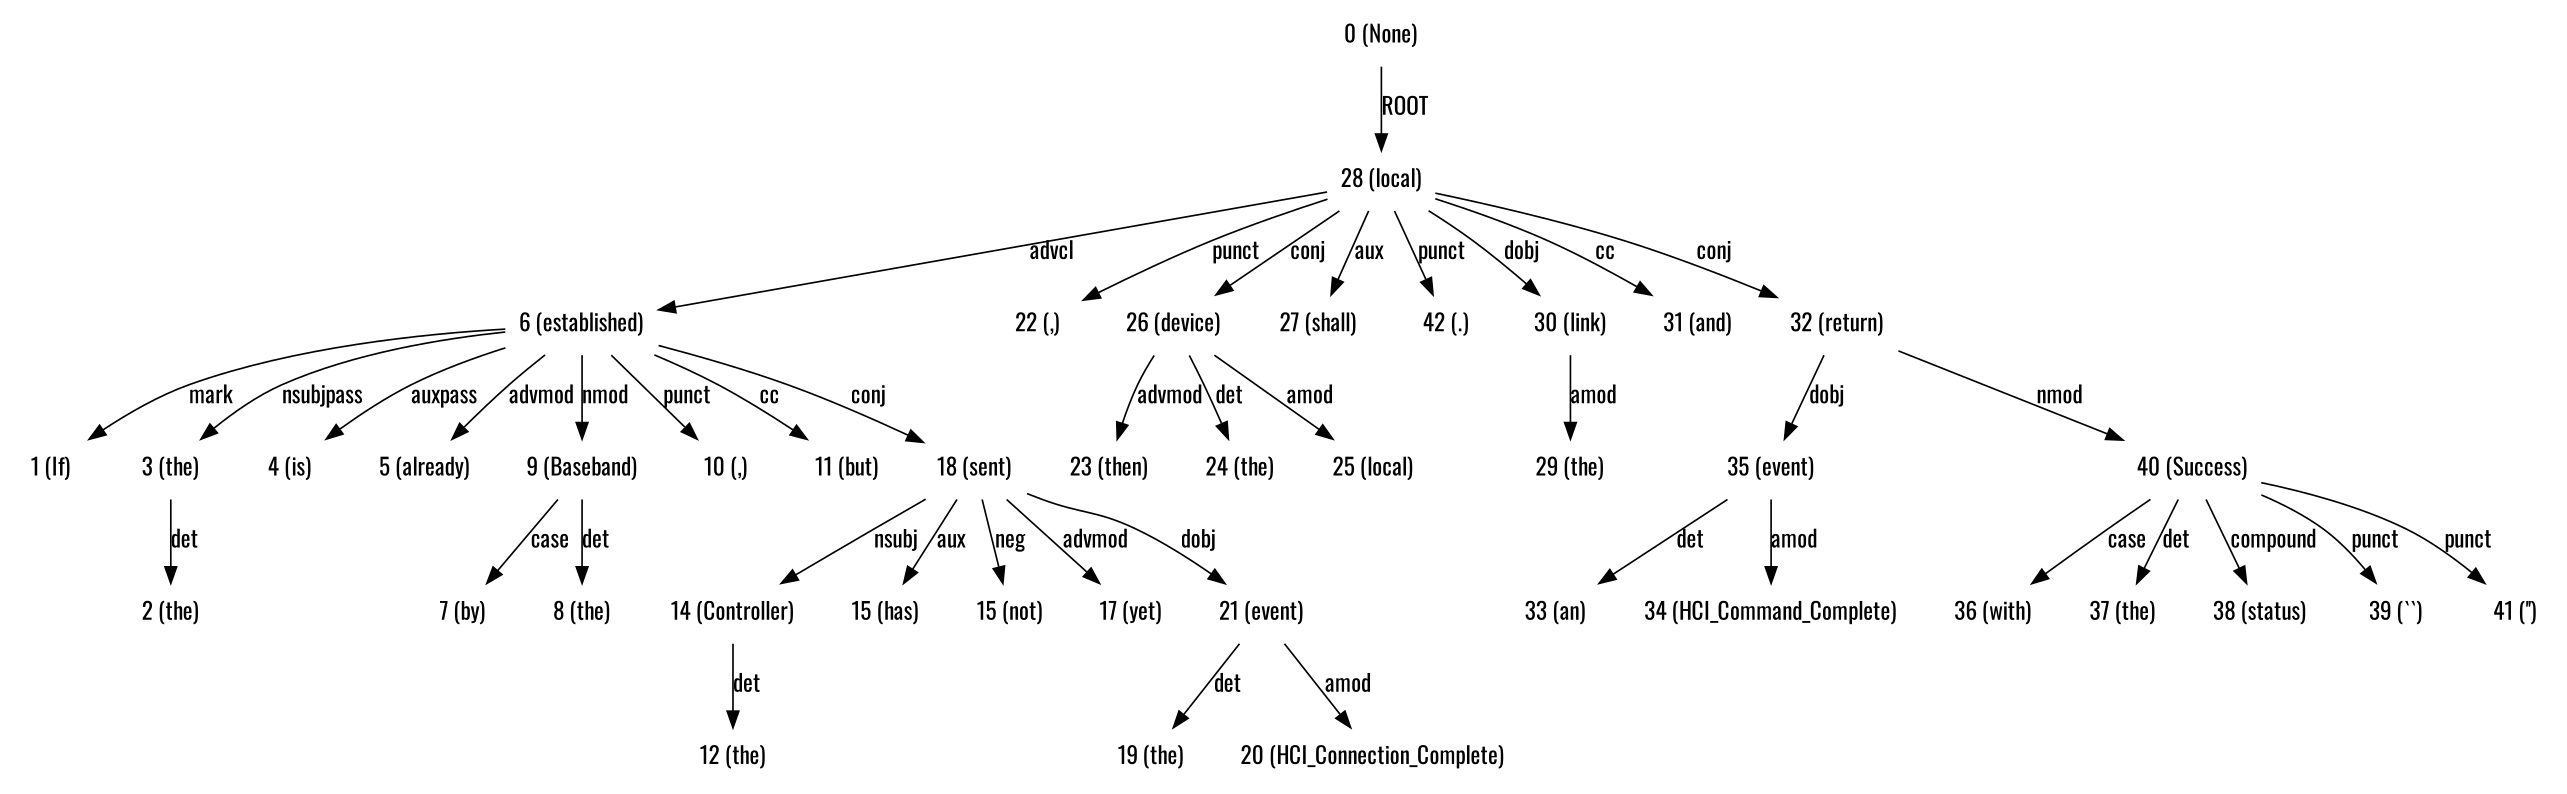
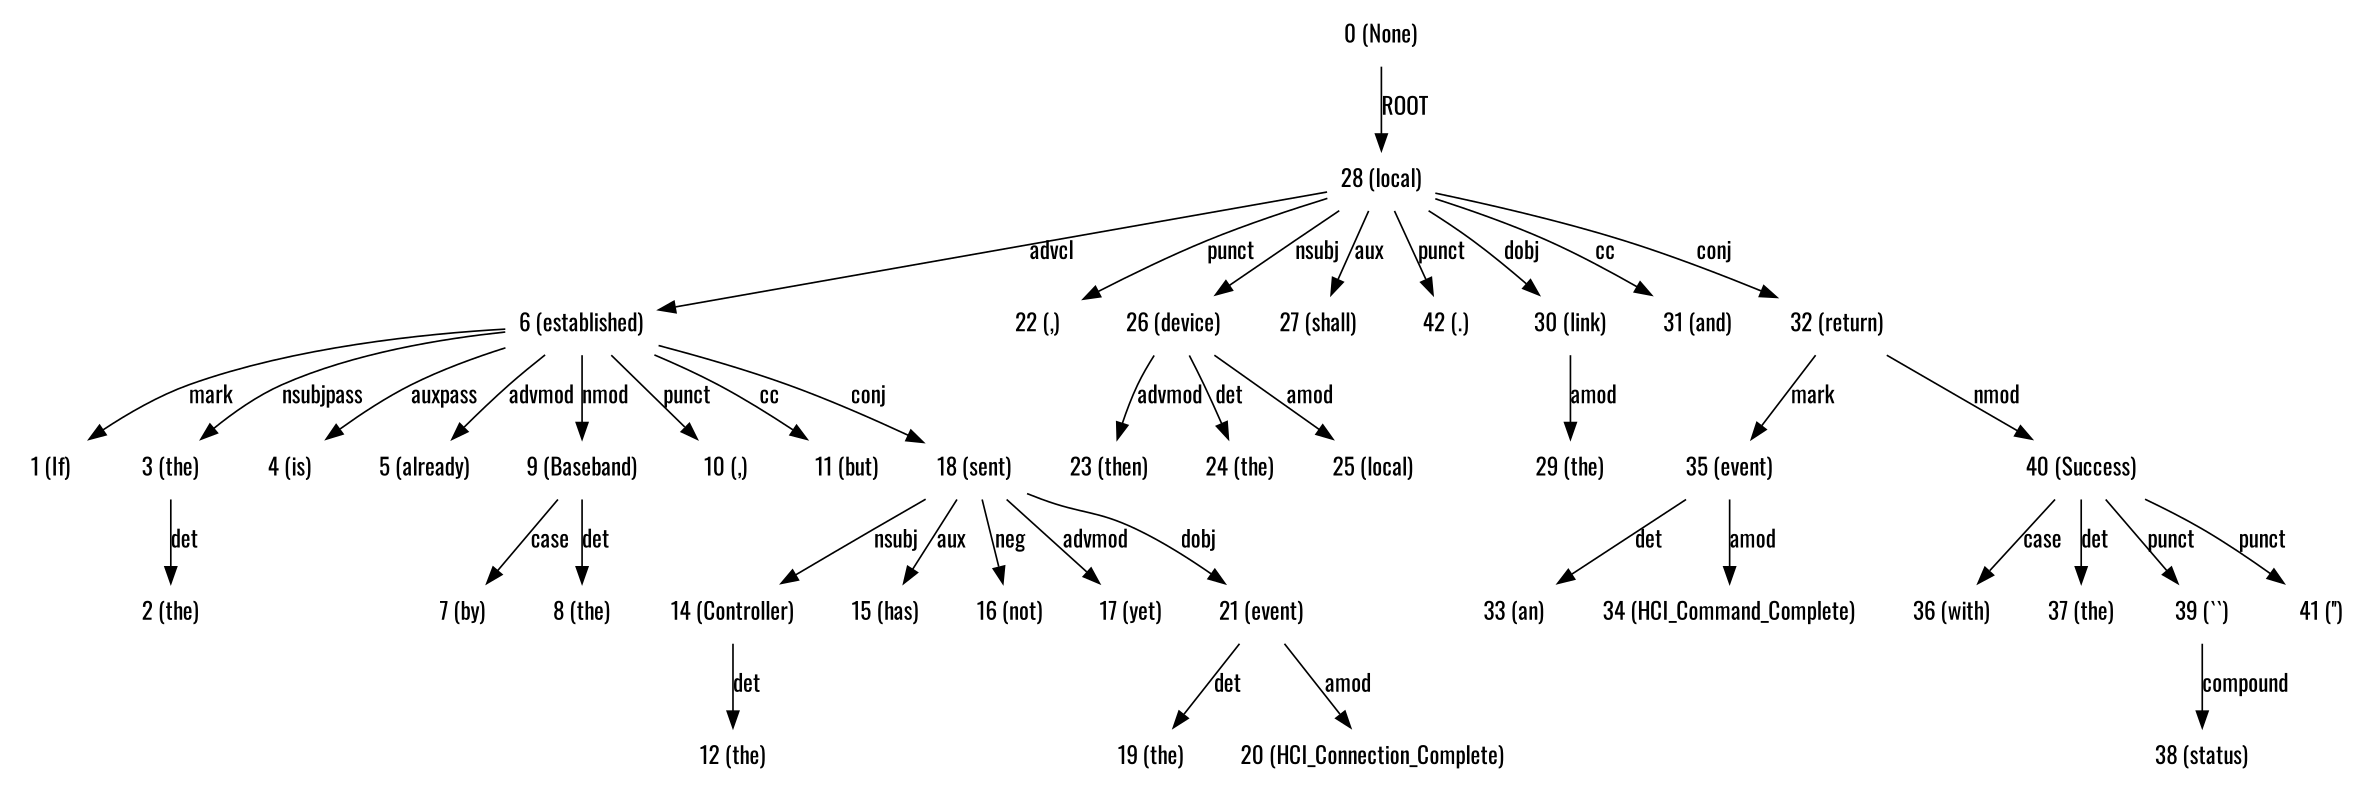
edge "28 (local)" -> "26 (device)": label "conj" -> "nsubj"
edge "32 (return)" -> "35 (event)": label "dobj" -> "mark"
edge "40 (Success)" -> "38 (status)": now "39 (``)" -> "38 (status)"
node "15 (not)": label "15 (not)" -> "16 (not)"
